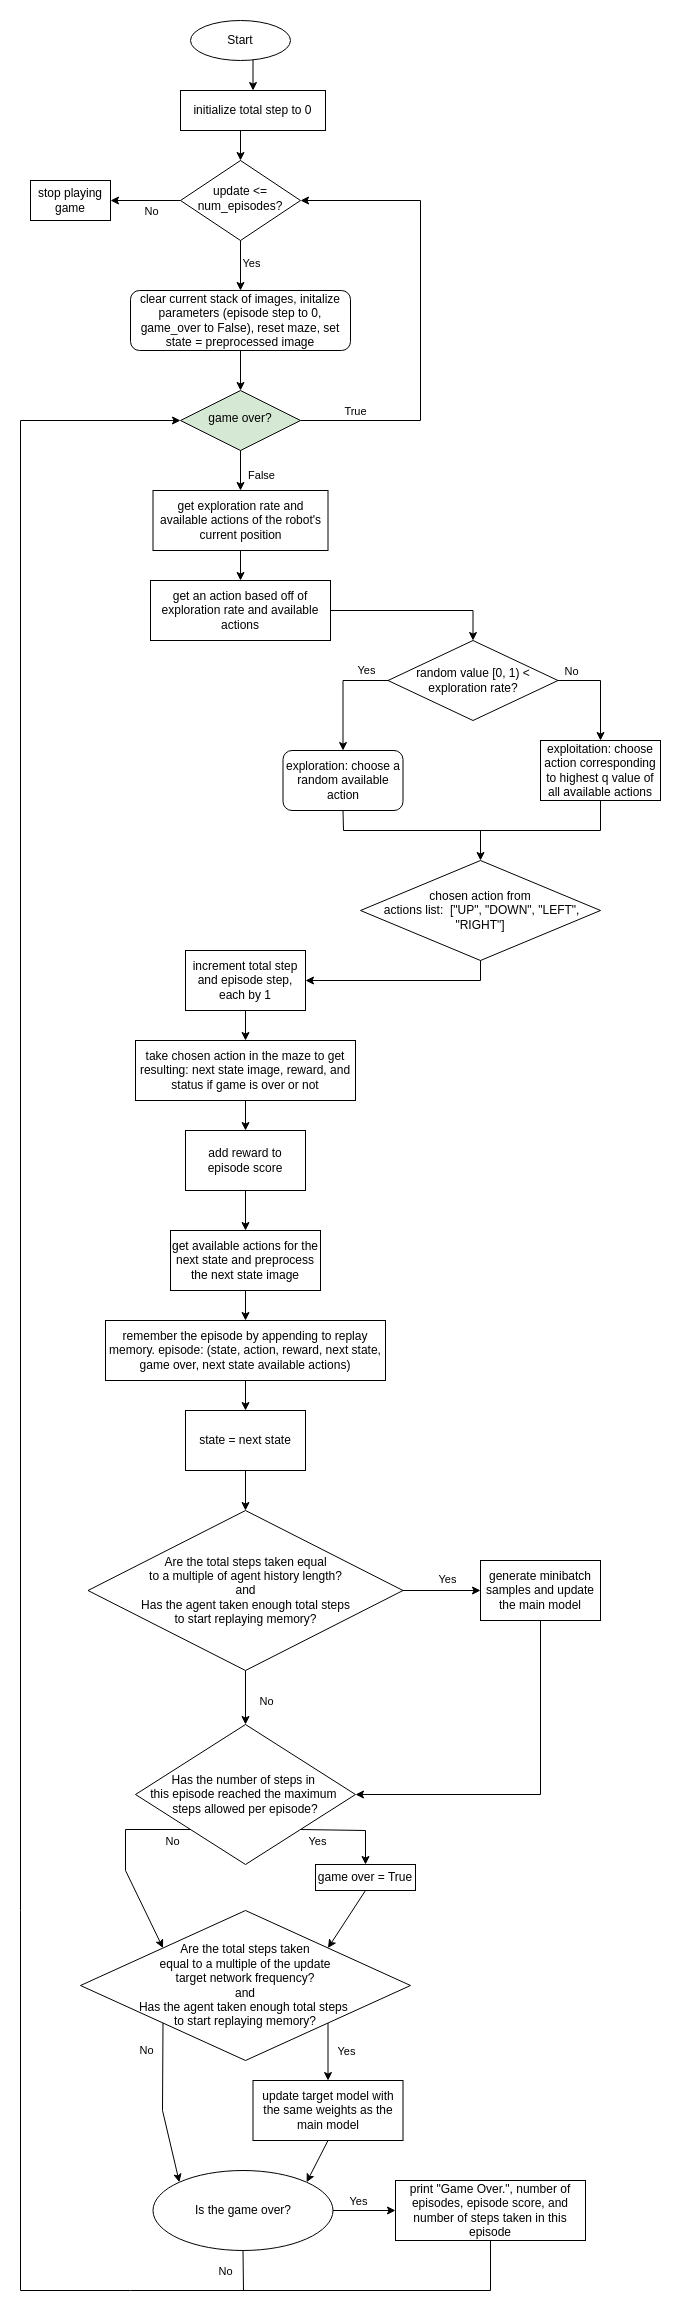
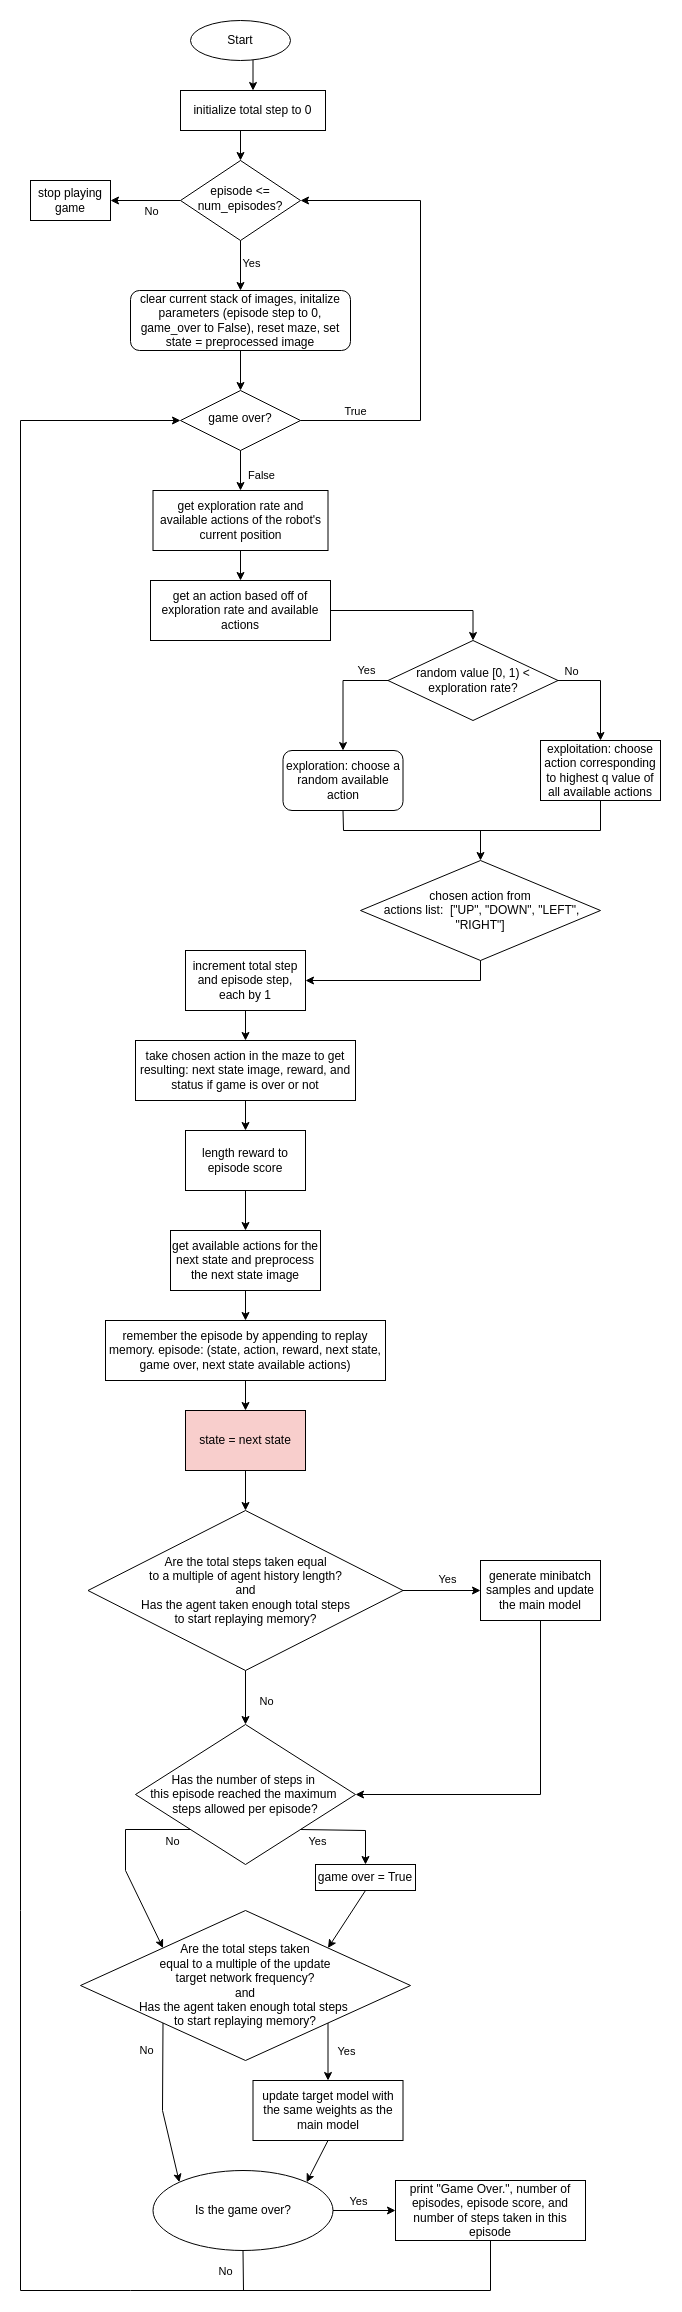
node "update <= num_episodes?": label "update <= num_episodes?" -> "episode <= num_episodes?"
node "game over?": fillcolor #d5e8d4 -> #ffffff
node "add reward to episode score": label "add reward to episode score" -> "length reward to episode score"
node "state = next state": fillcolor #ffffff -> #f8cecc
